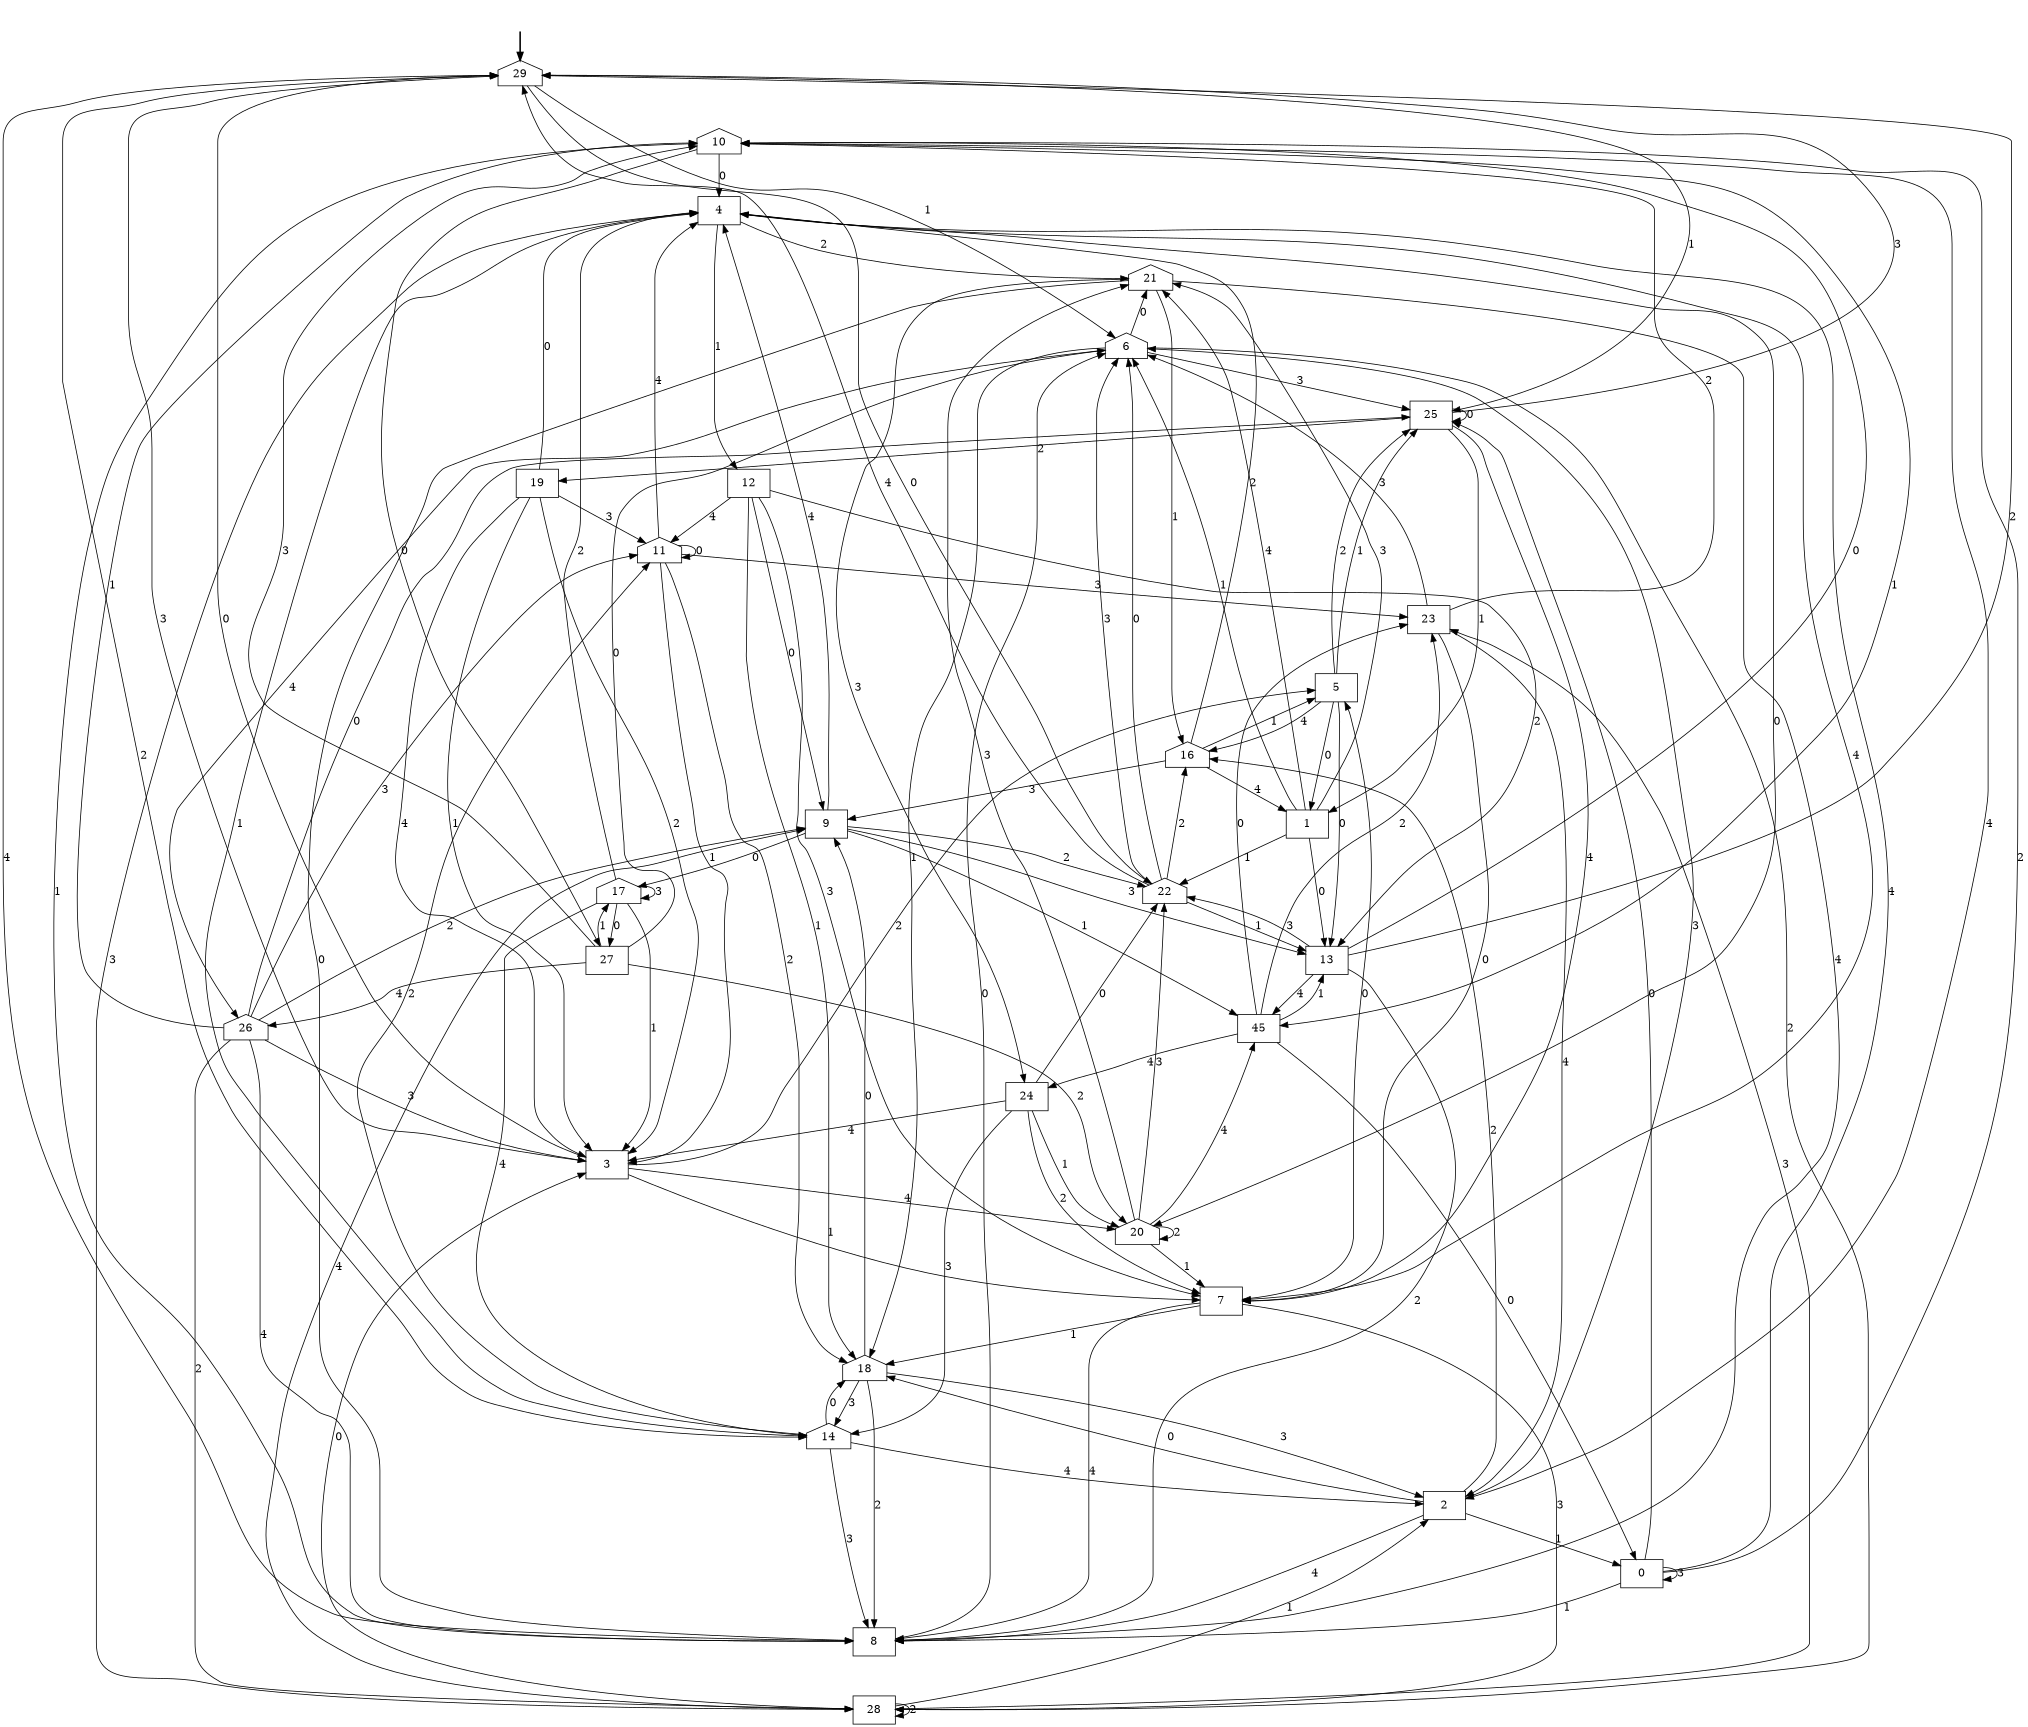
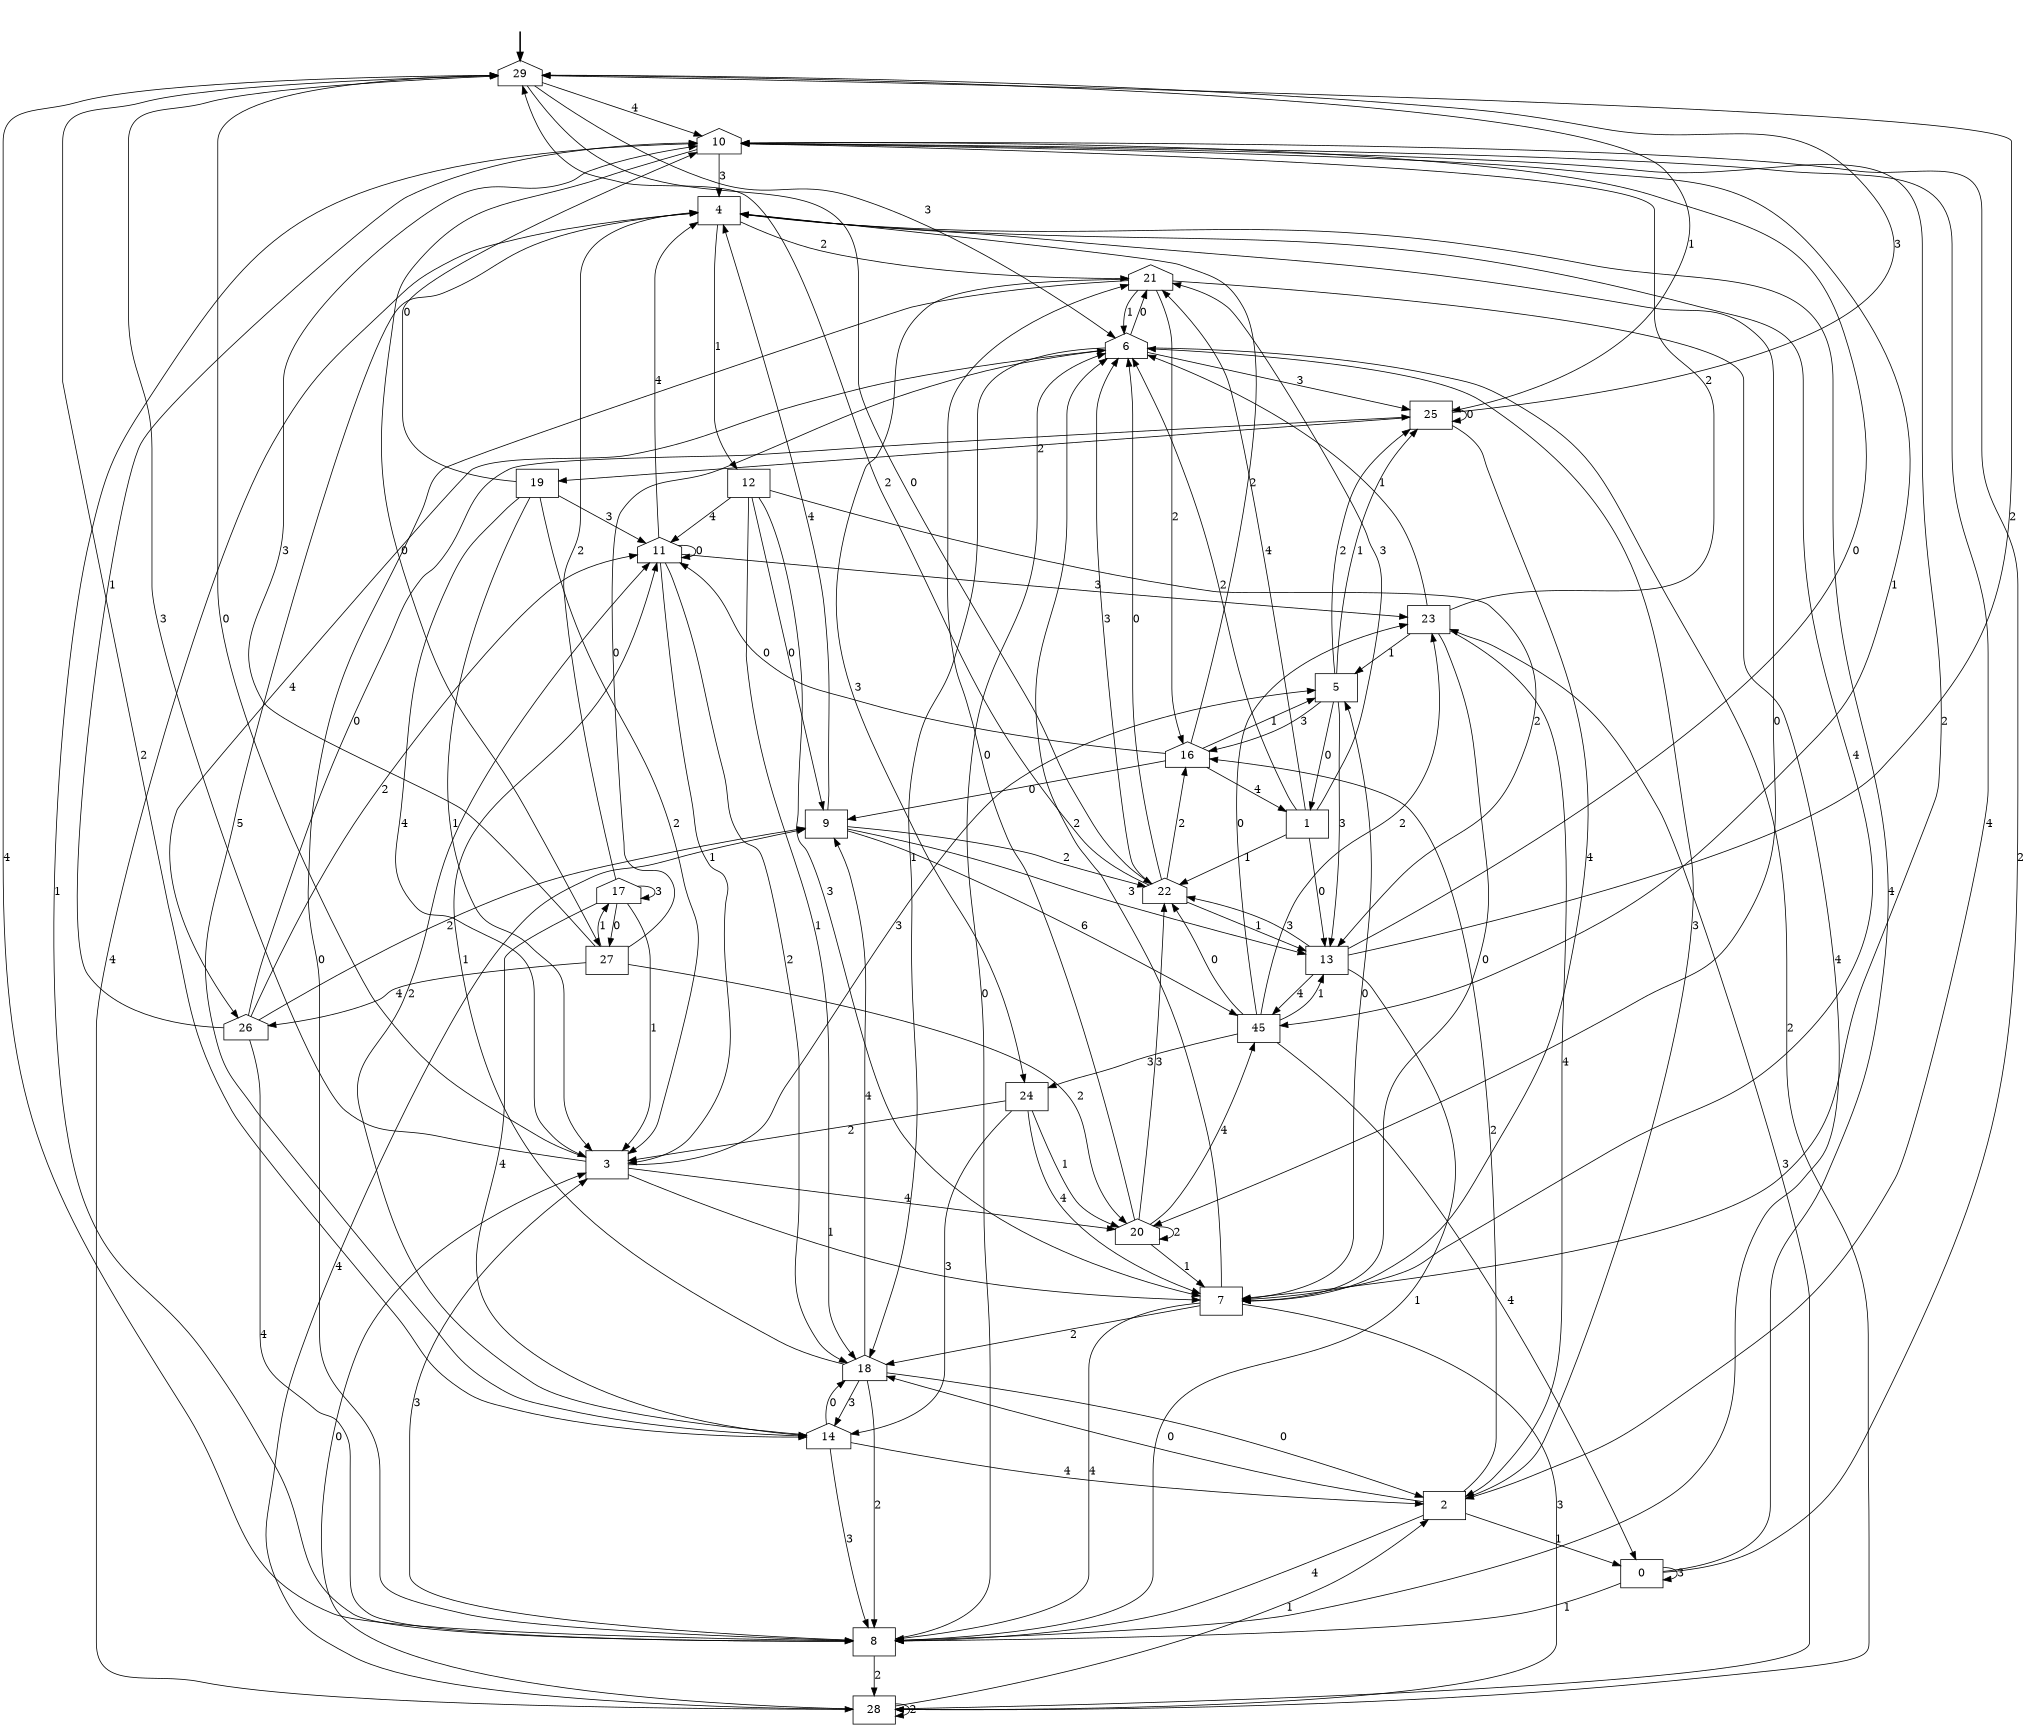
edge "29" -> "10": added, label "4"
edge "10" -> "4": label "0" -> "3"
edge "29" -> "6": label "1" -> "3"
edge "19" -> "4": now "19" -> "10"
edge "21" -> "6": added, label "1"
edge "10" -> "7": added, label "2"
edge "22" -> "29": label "4" -> "2"
edge "23" -> "6": label "3" -> "1"
edge "21" -> "16": label "1" -> "2"
edge "1" -> "6": label "1" -> "2"
edge "25" -> "1": removed, label "1"
edge "23" -> "5": added, label "1"
edge "16" -> "11": added, label "0"
edge "5" -> "16": label "4" -> "3"
edge "20" -> "21": label "3" -> "0"
edge "26" -> "11": label "3" -> "2"
edge "16" -> "9": label "3" -> "0"
edge "14" -> "4": label "1" -> "5"
edge "5" -> "13": label "0" -> "3"
edge "7" -> "6": added, label "2"
edge "9" -> "17": removed, label "0"
edge "3" -> "5": label "2" -> "3"
edge "9" -> "45": label "1" -> "6"
edge "4" -> "28": label "3" -> "4"
edge "0" -> "25": removed, label "0"
edge "24" -> "22": now "45" -> "22"
edge "18" -> "11": added, label "1"
edge "45" -> "24": label "4" -> "3"
edge "18" -> "9": label "0" -> "4"
edge "26" -> "3": now "8" -> "3"
edge "24" -> "3": label "4" -> "2"
edge "24" -> "7": label "2" -> "4"
edge "13" -> "8": label "2" -> "1"
edge "45" -> "0": label "0" -> "4"
edge "7" -> "18": label "1" -> "2"
edge "18" -> "2": label "3" -> "0"
edge "26" -> "28": now "8" -> "28"
